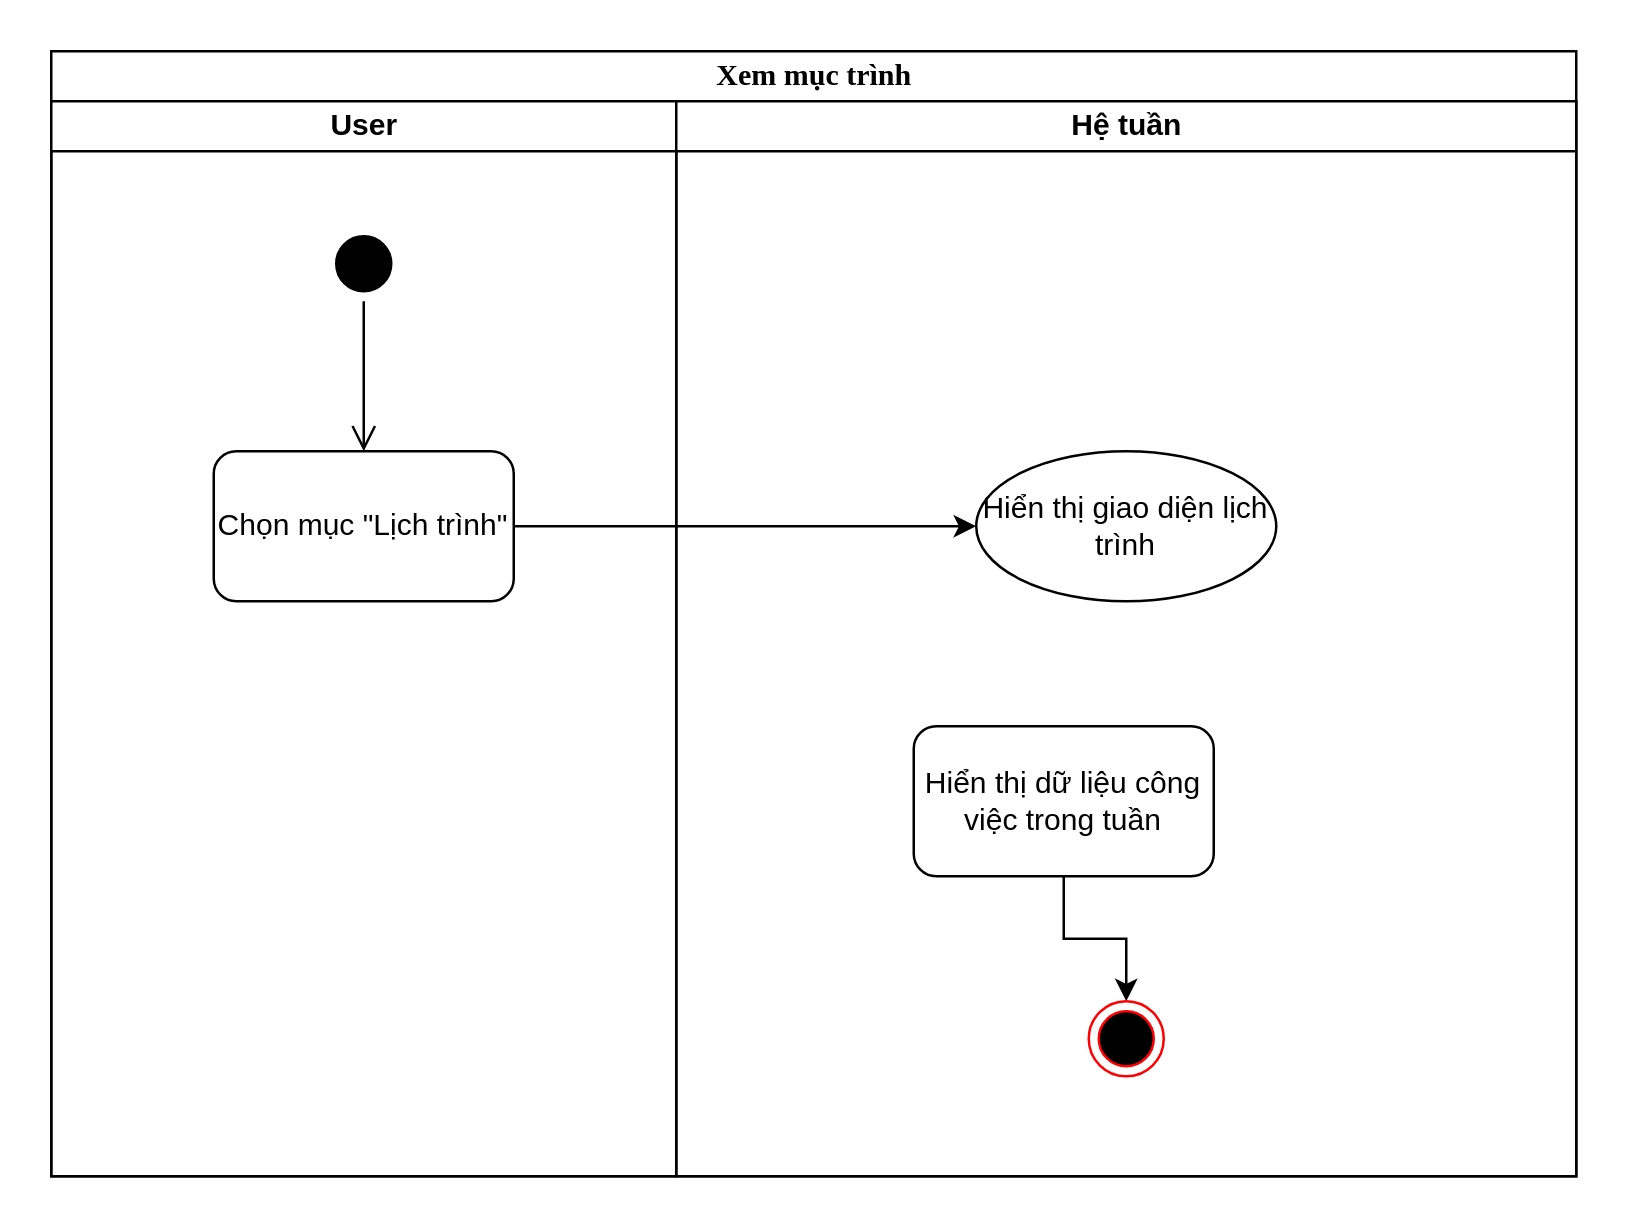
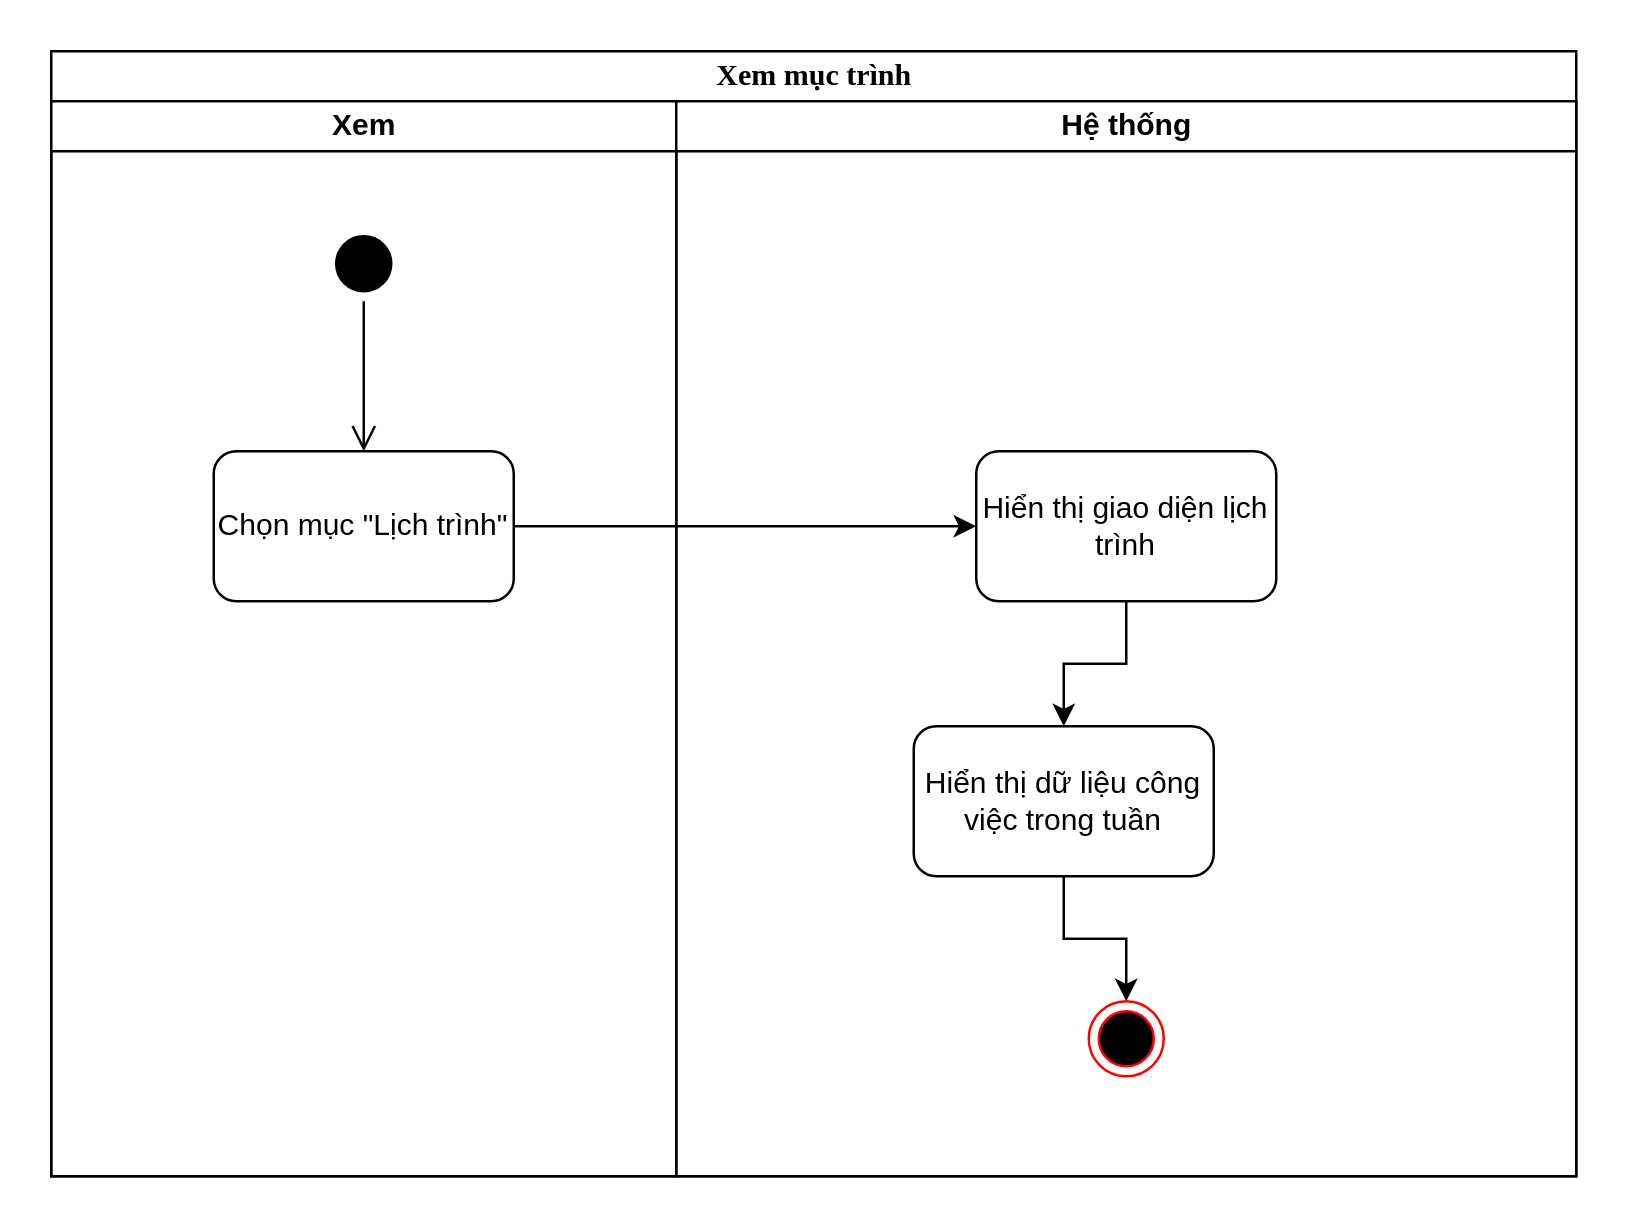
node "User": label "User" -> "Xem"
node "Hệ tuần": label "Hệ tuần" -> "Hệ thống"
node "Hiển thị giao diện lịch trình": shape ellipse -> rounded rectangle
edge "Hiển thị giao diện lịch trình" -> "Hiển thị dữ liệu công việc trong tuần": added
